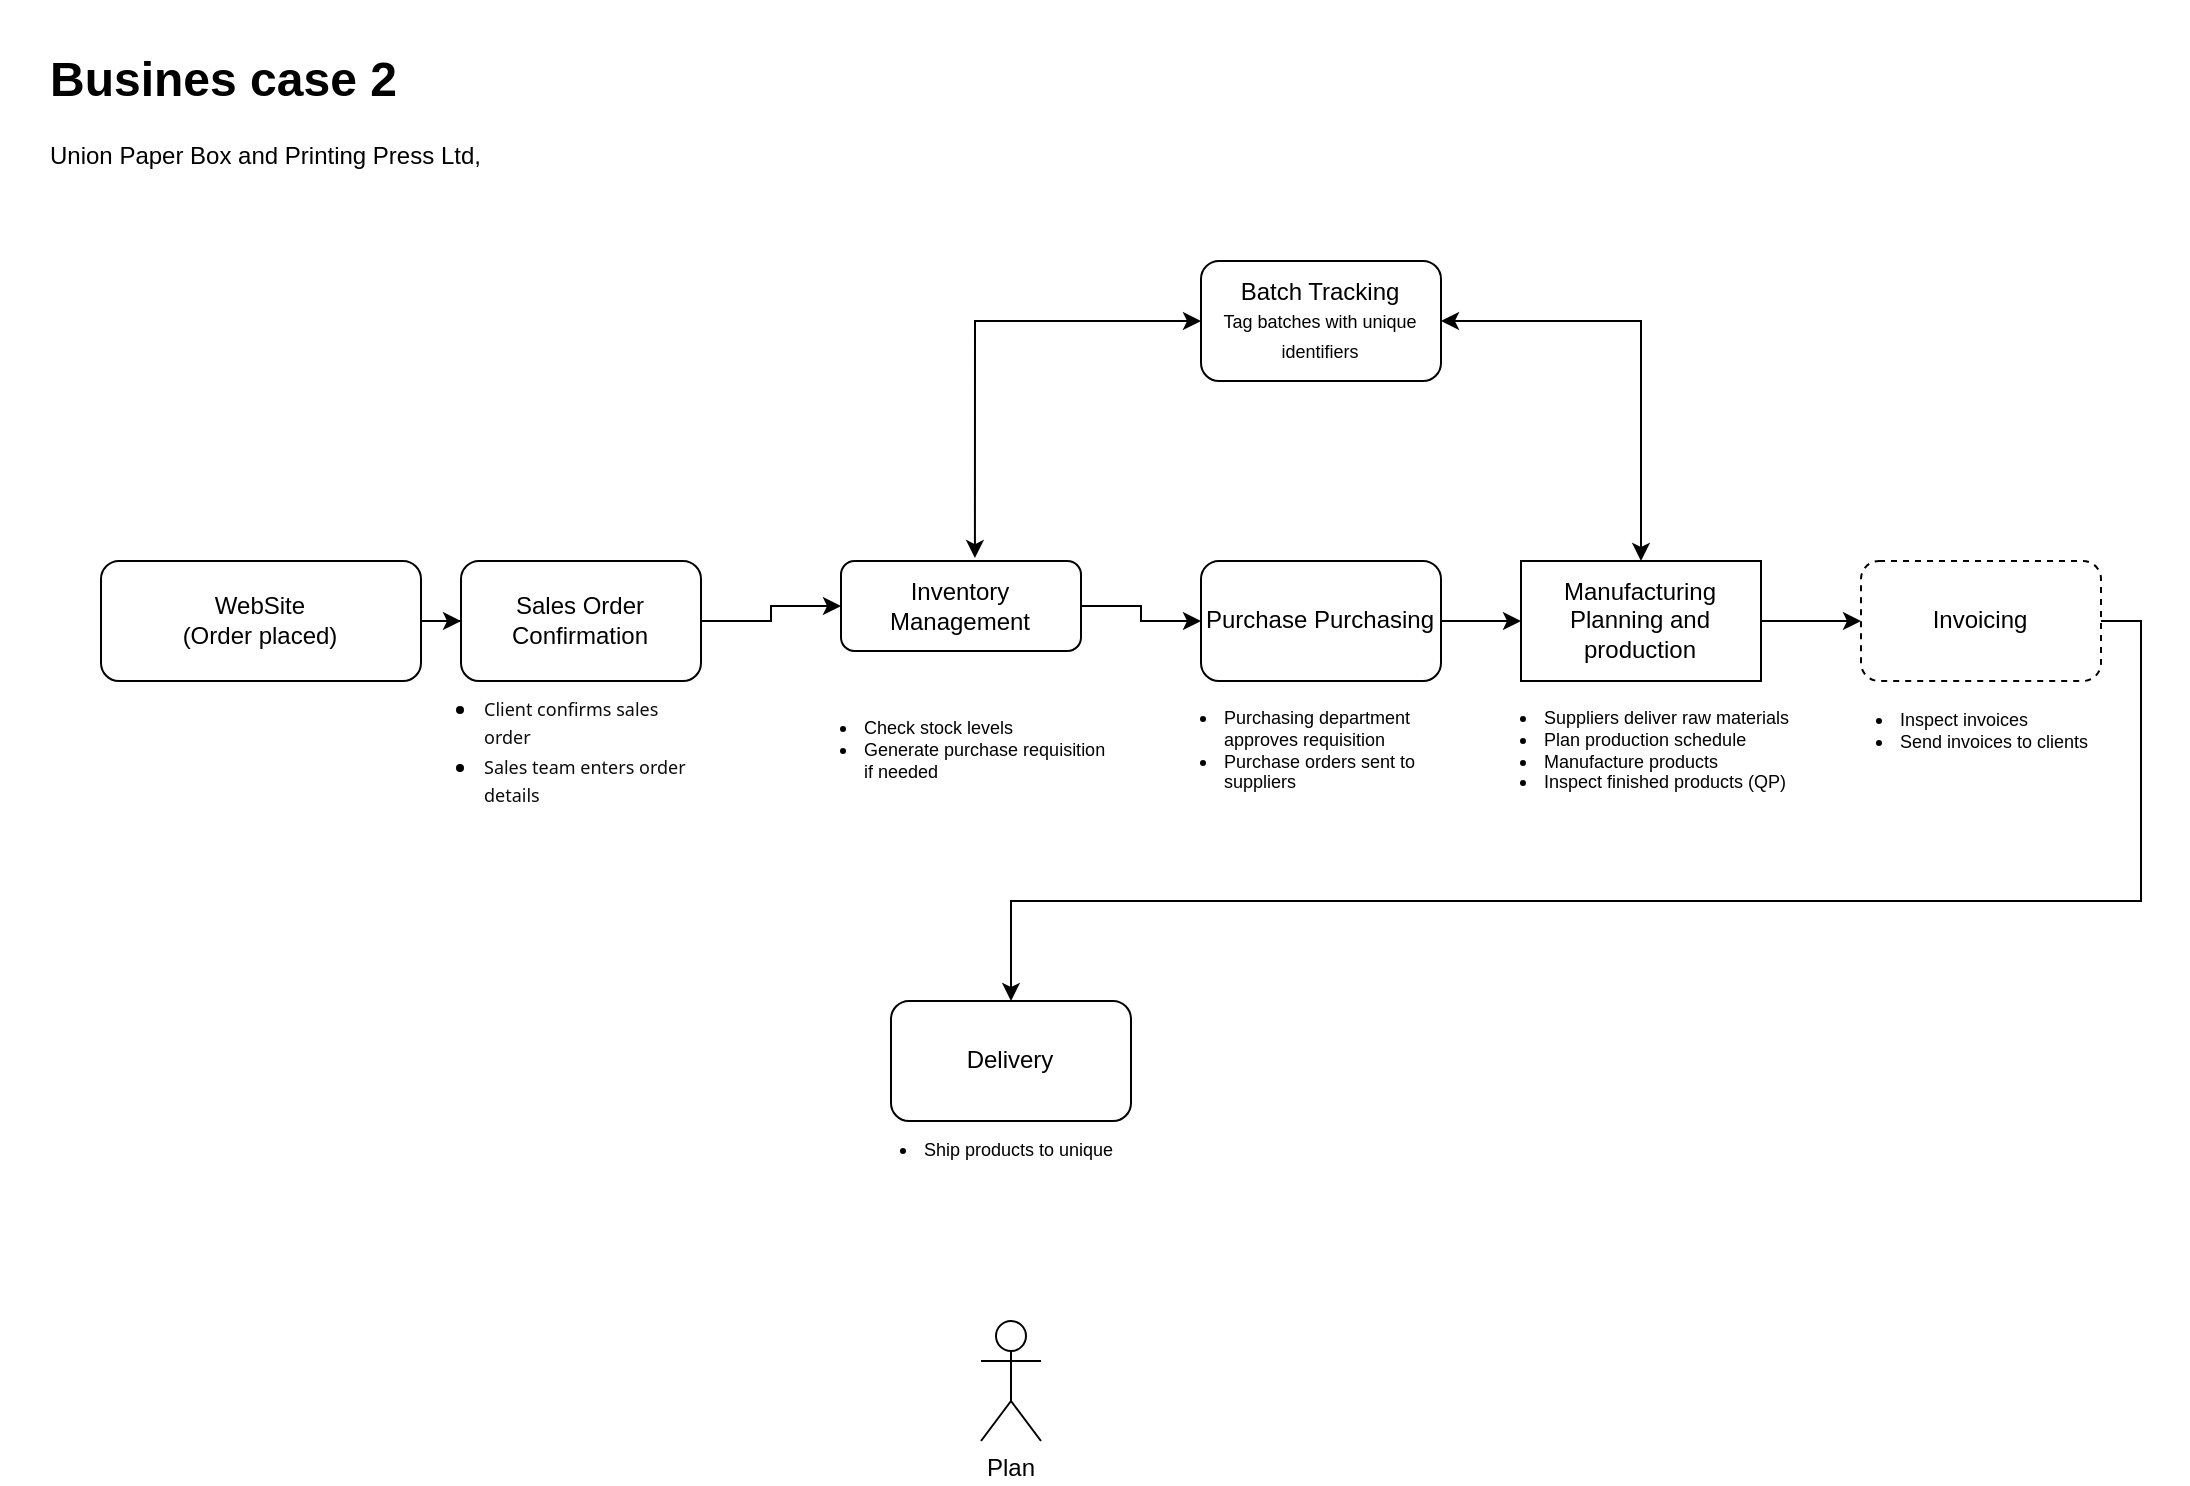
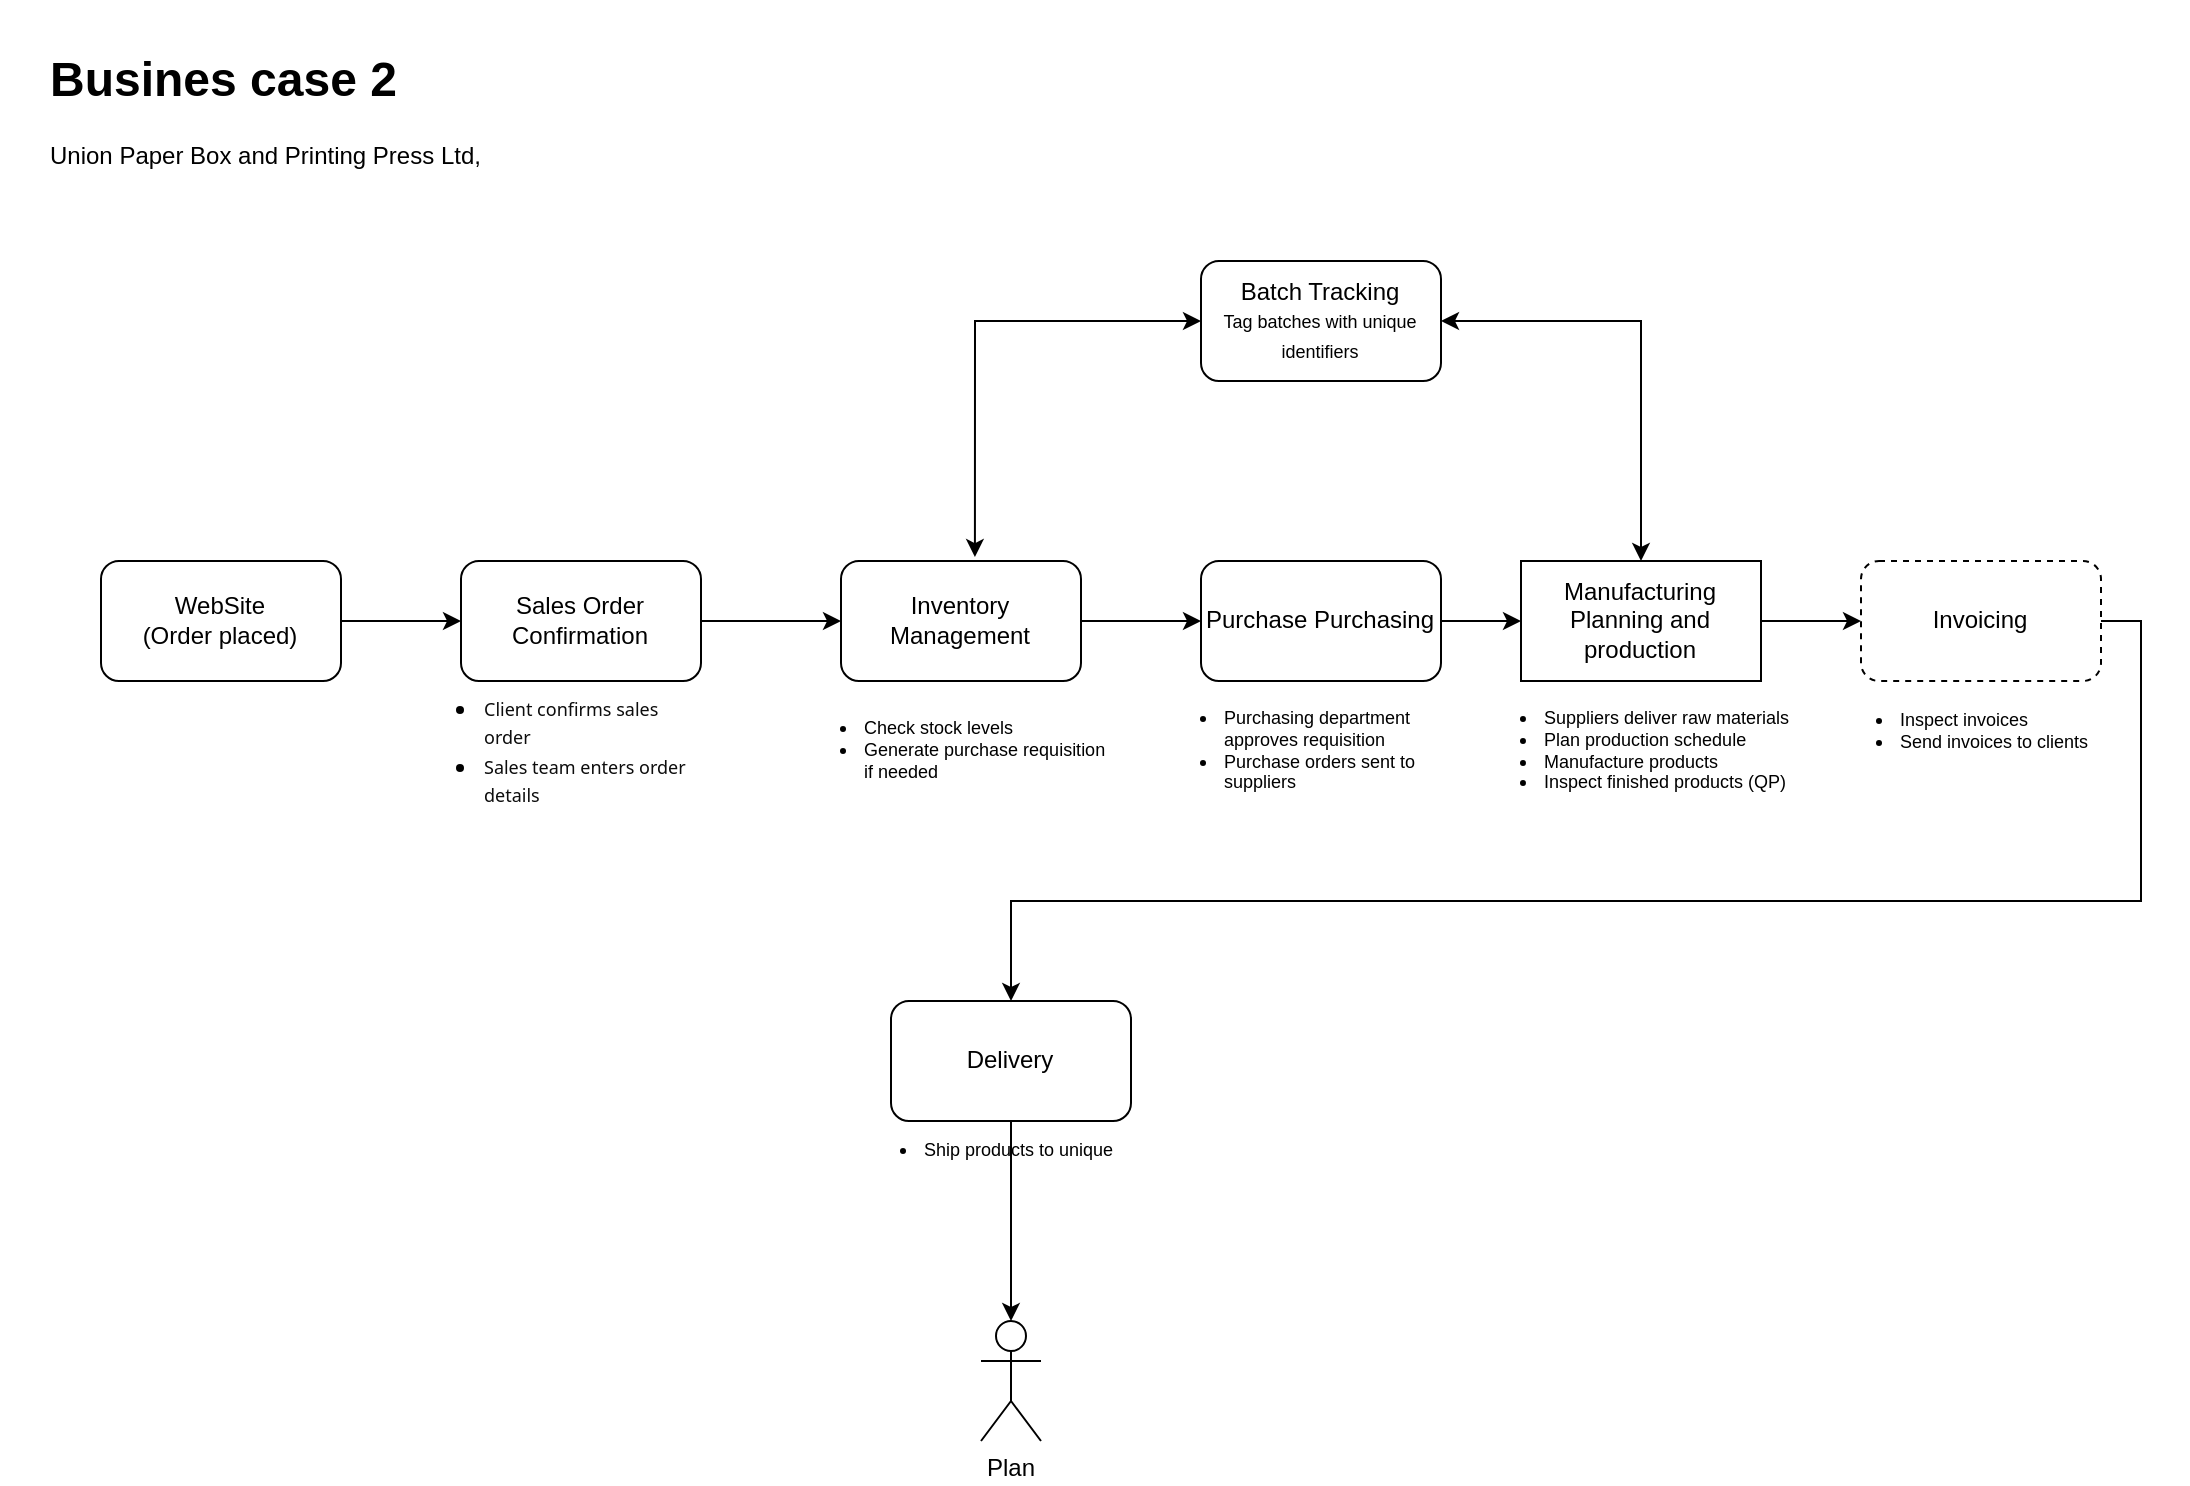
node "Inventory Management": size 240x90 -> 240x120
node "WebSite (Order placed)": size 320x120 -> 240x120
edge "Delivery" -> "Plan": added
